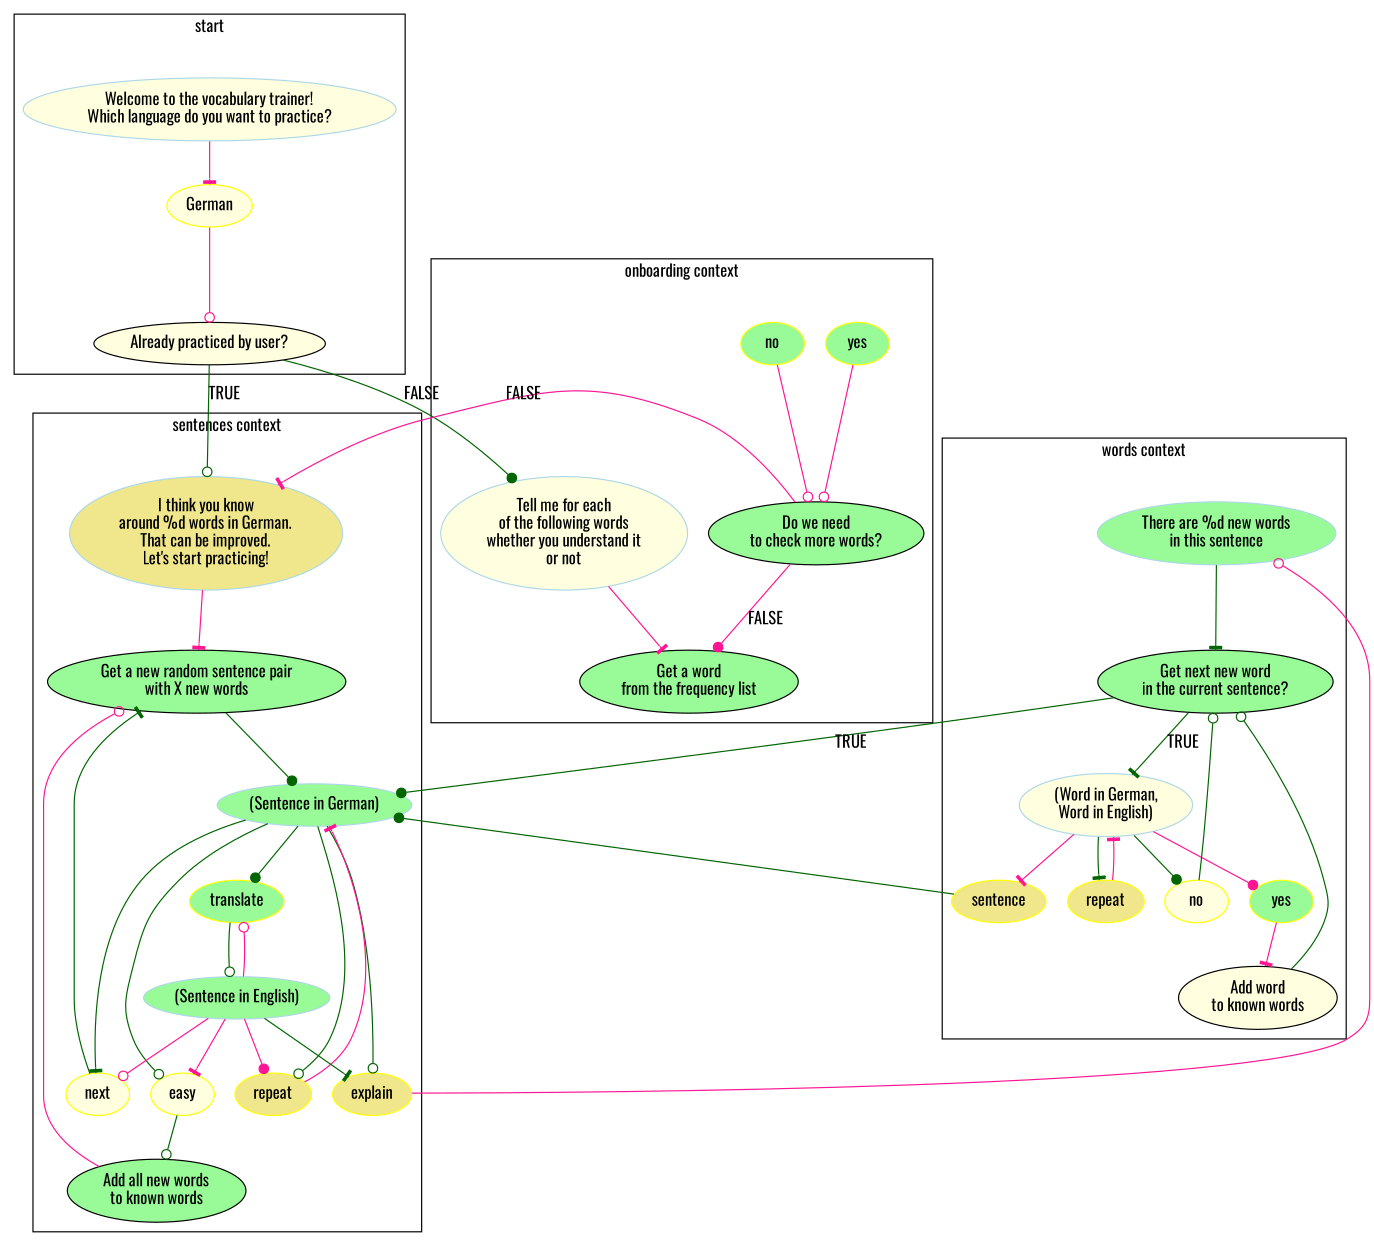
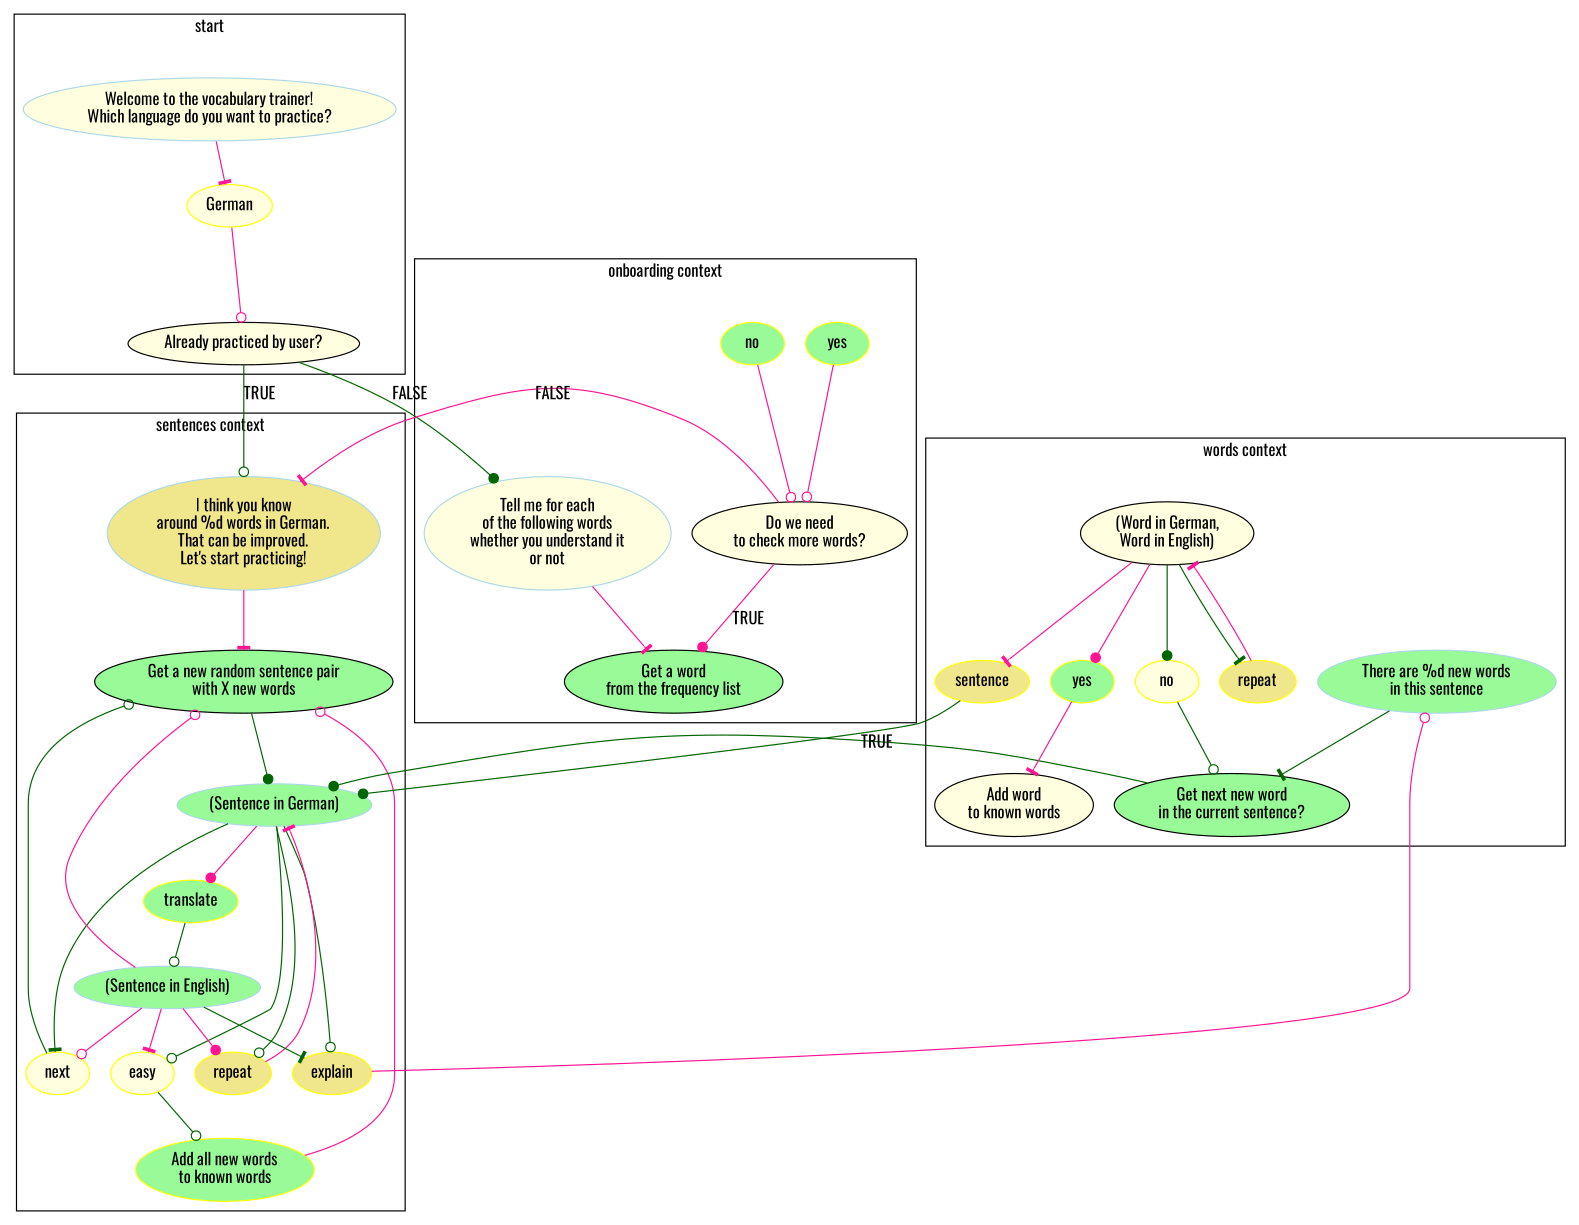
node "Do we need to check more words?": fillcolor palegreen -> lightyellow
edge "Do we need to check more words?" -> "Get a word from the frequency list": label "FALSE" -> "TRUE"
edge "Get next new word in the current sentence?" -> "(Word in German, Word in English)": removed, label "TRUE"
node "(Word in German, Word in English)": color lightblue -> black
edge "Add word to known words" -> "Get next new word in the current sentence?": removed
edge "(Sentence in German)" -> "translate": color darkgreen -> deeppink
edge "next" -> "Get a new random sentence pair with X new words": arrowhead tee -> odot
edge "(Sentence in English)" -> "translate": now "(Sentence in English)" -> "Get a new random sentence pair with X new words"
node "Add all new words to known words": color black -> yellow
